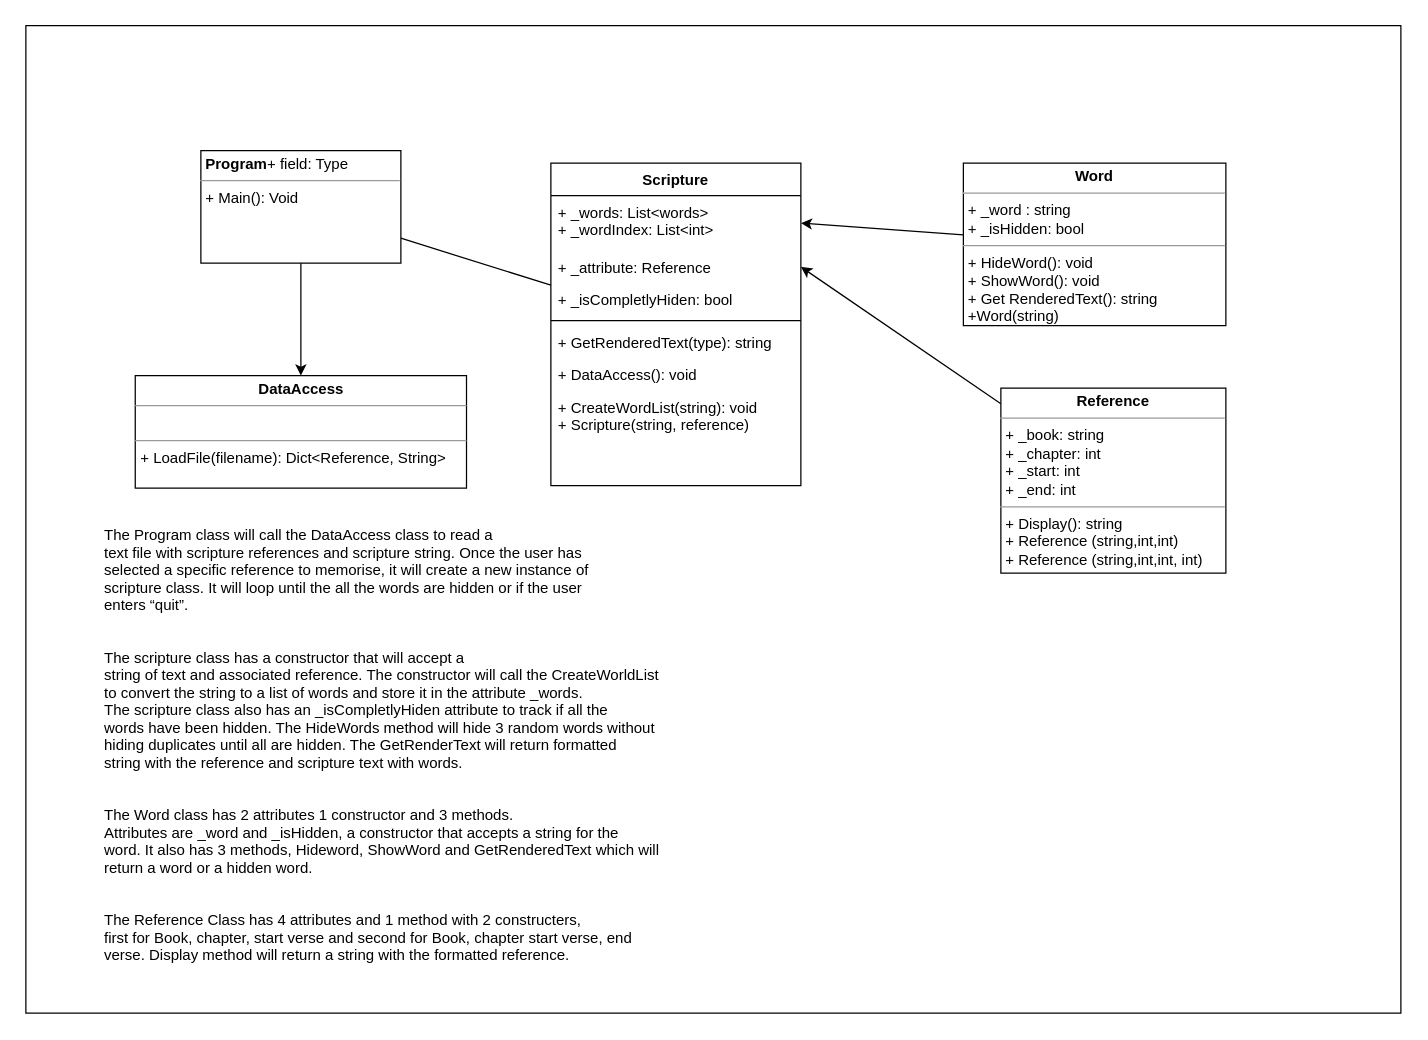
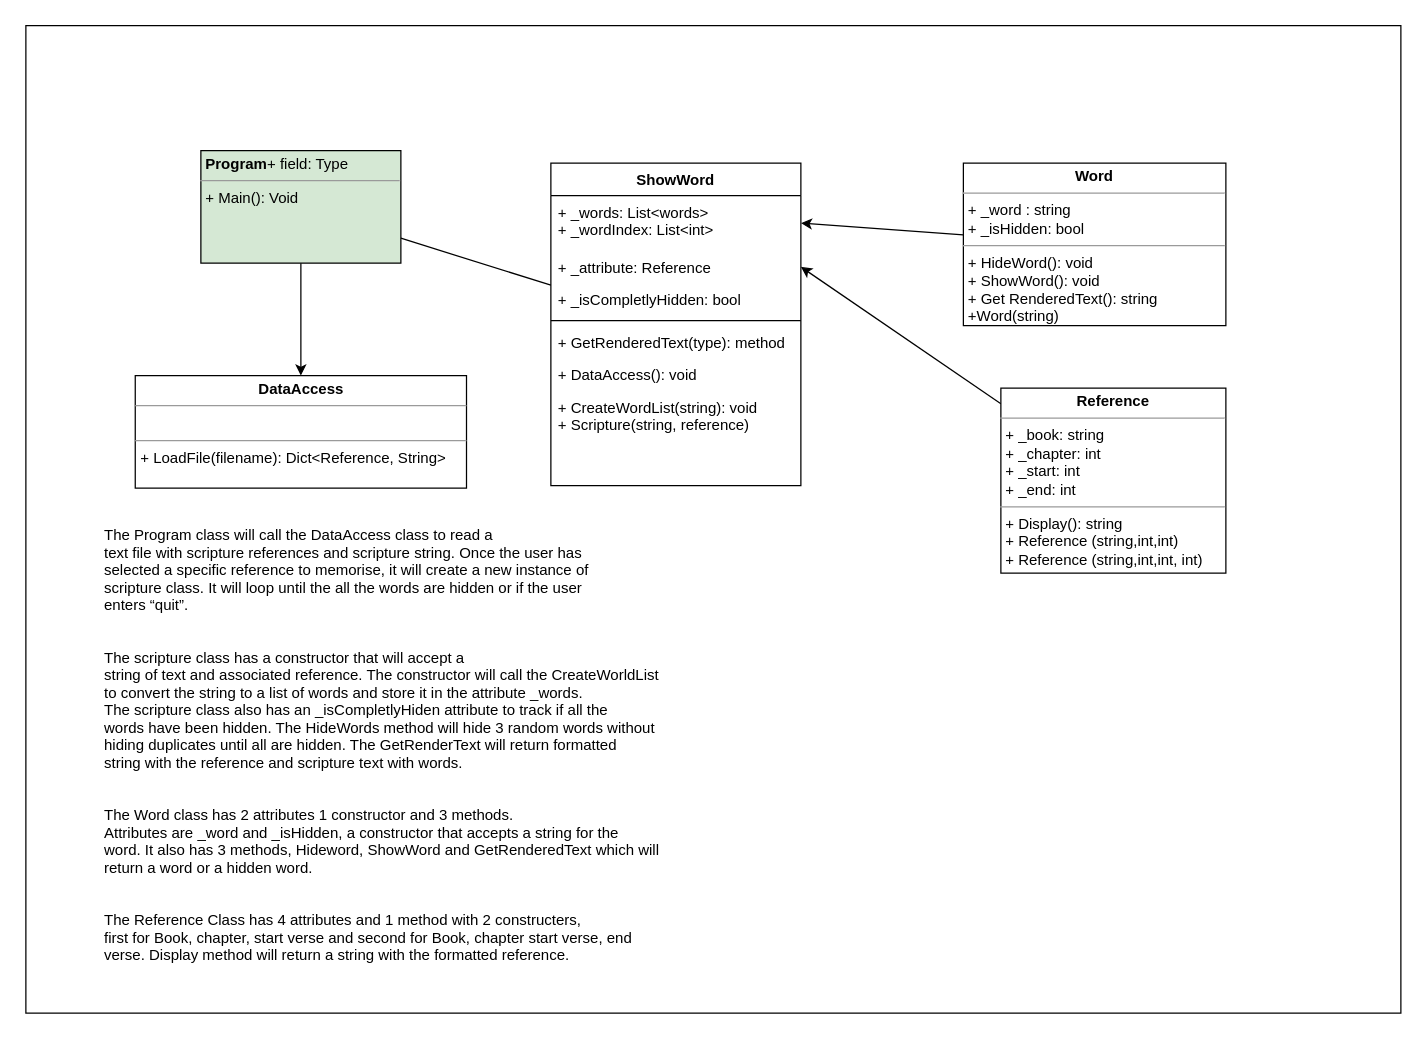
node "Scripture": label "Scripture" -> "ShowWord"
node "Program+ field: Type + Main(): Void": fillcolor #ffffff -> #d5e8d4
node "+ _isCompletlyHiden: bool": label "+ _isCompletlyHiden: bool" -> "+ _isCompletlyHidden: bool"
node "+ GetRenderedText(type): string": label "+ GetRenderedText(type): string" -> "+ GetRenderedText(type): method"
